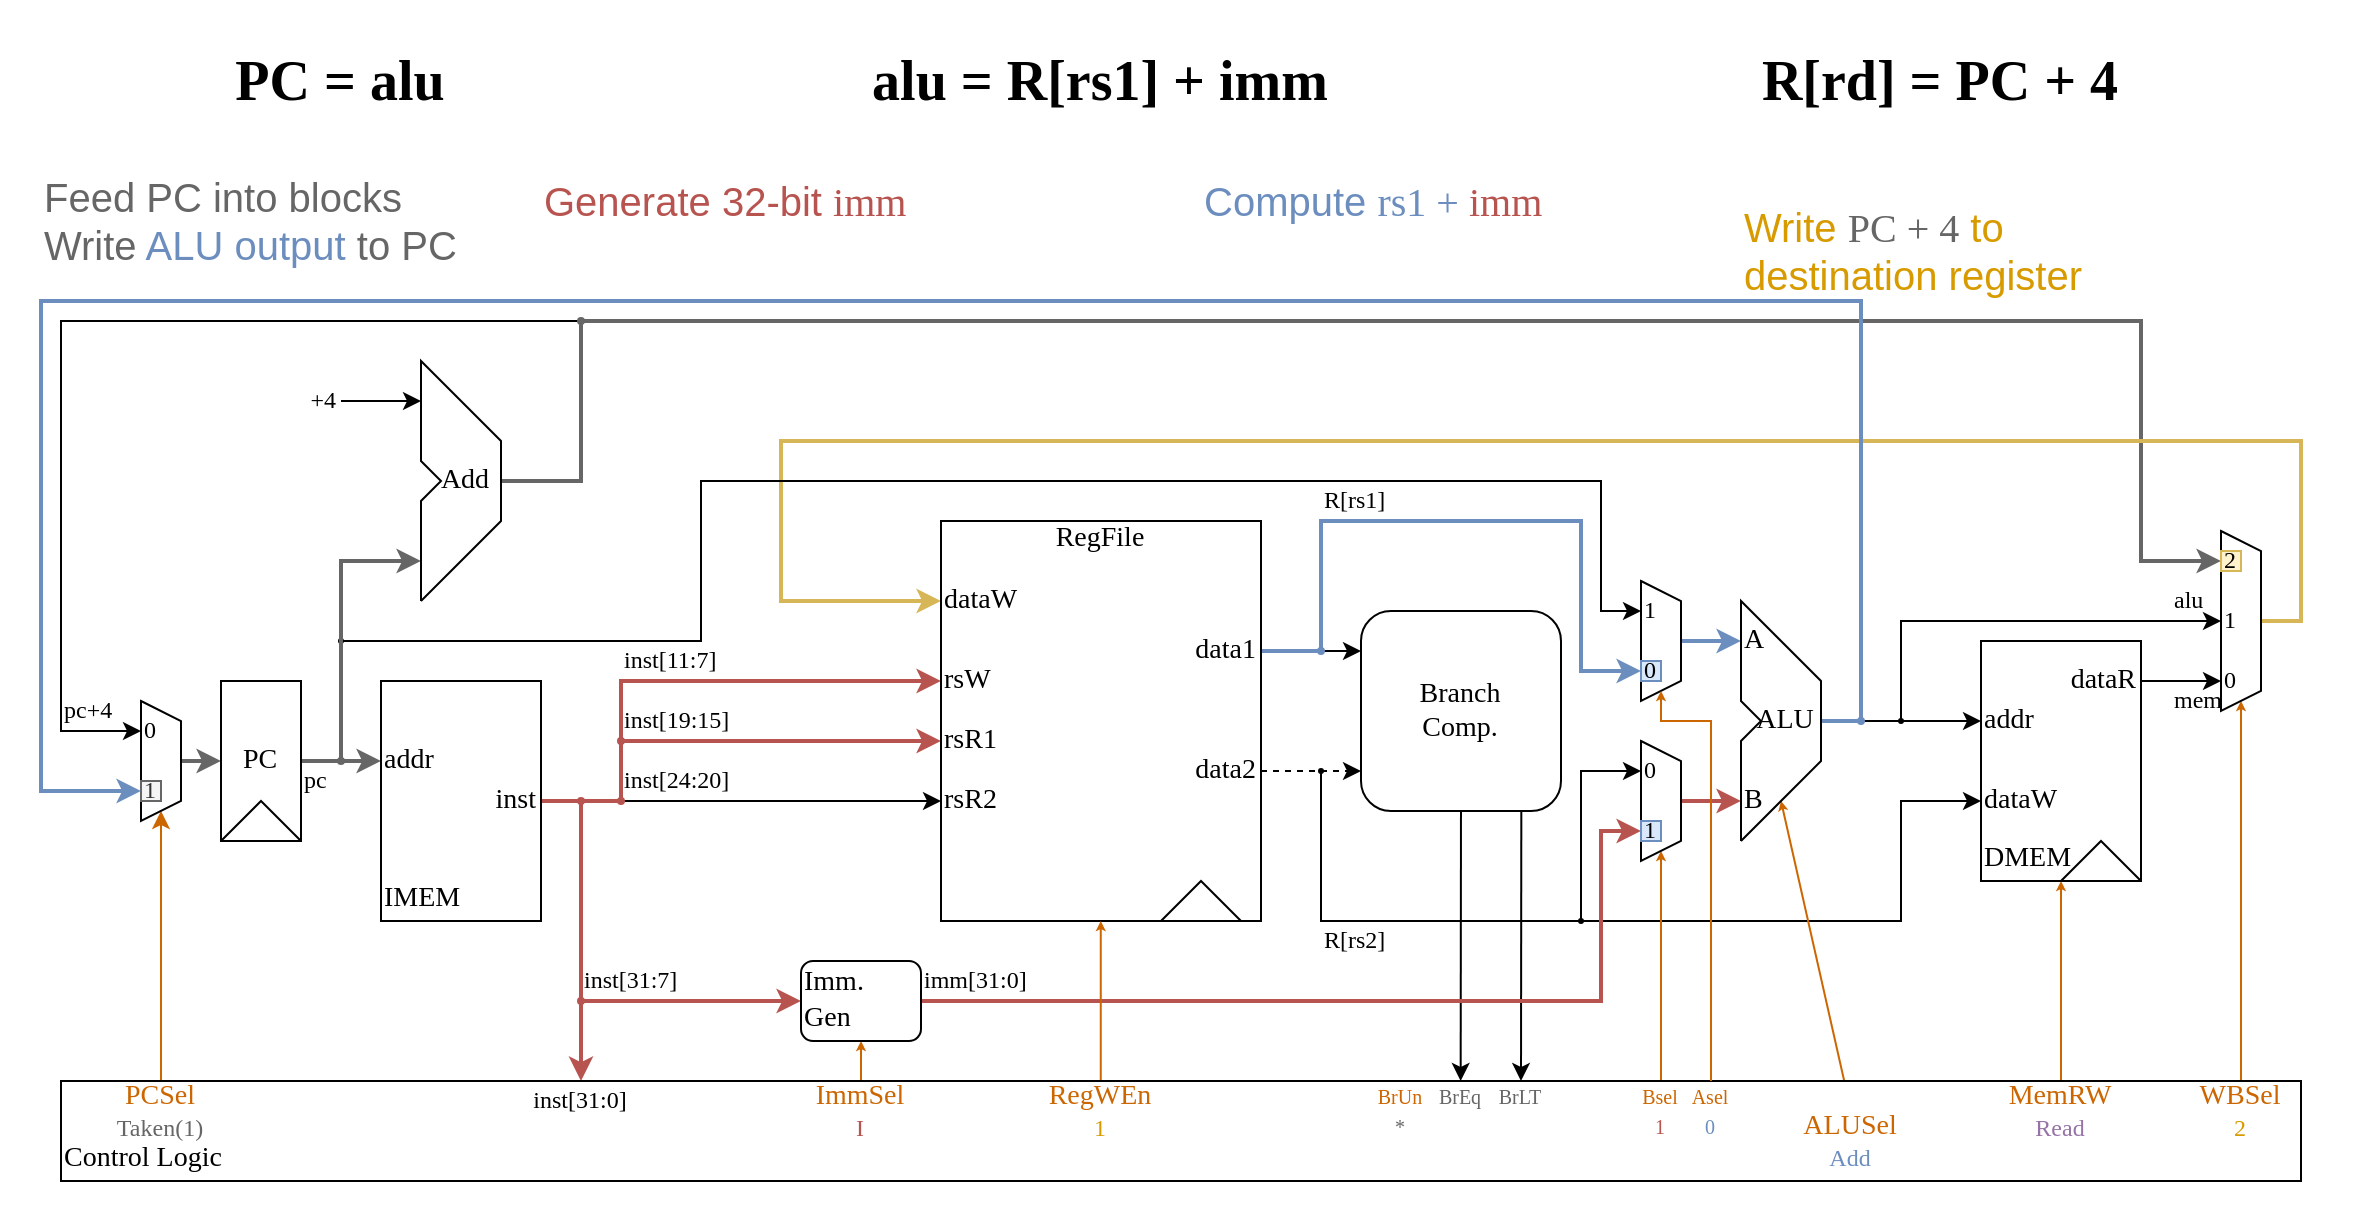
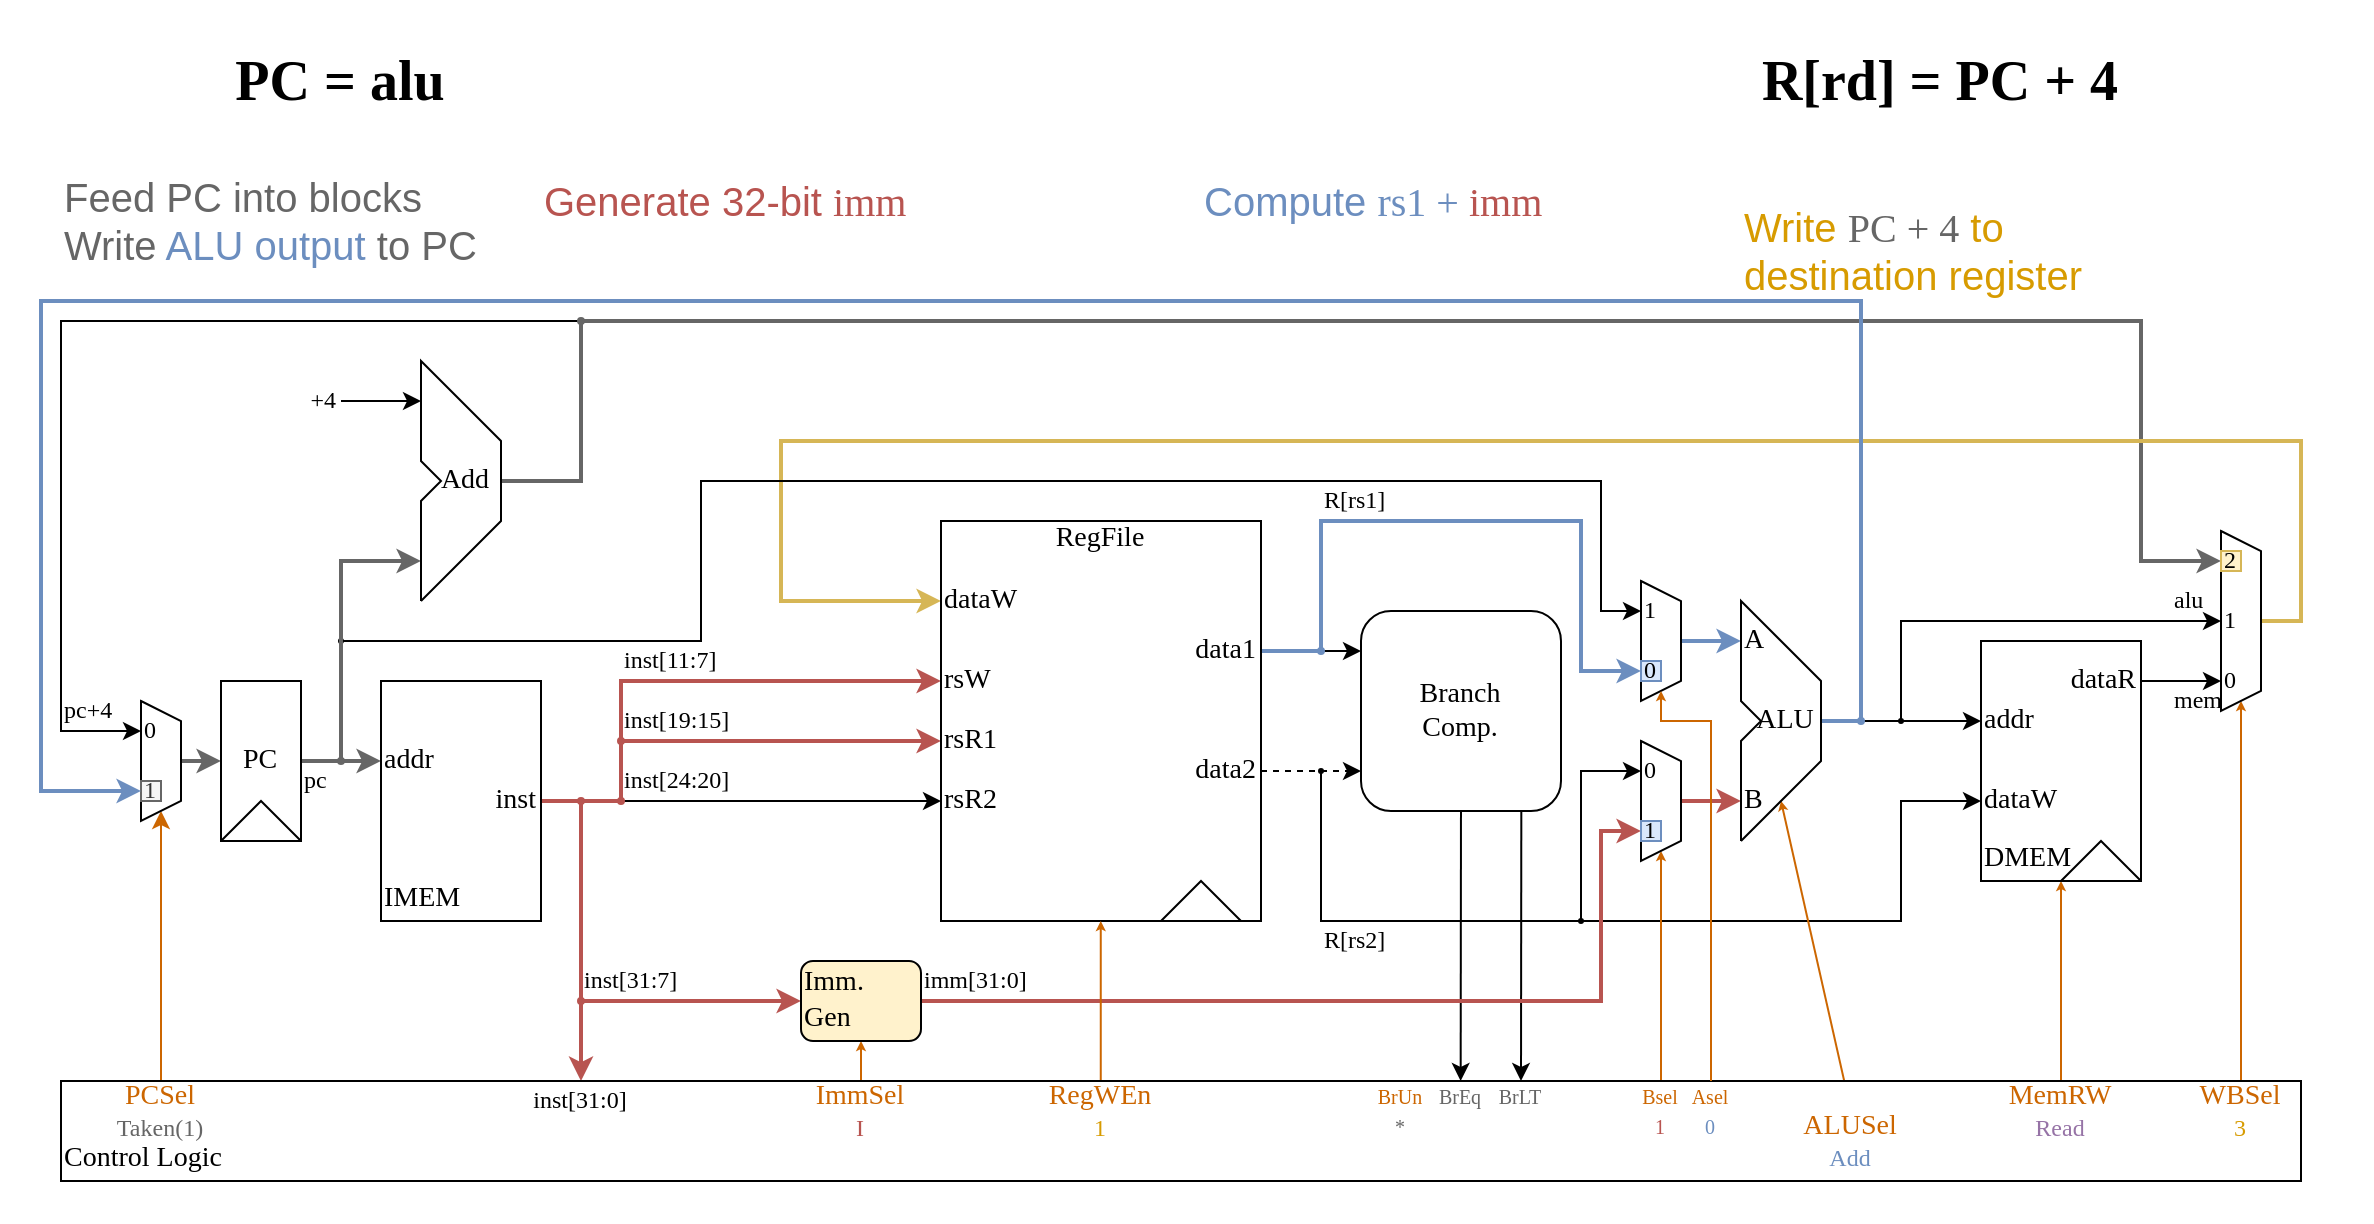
node "alu = R[rs1] + imm": removed
node "Feed PC into blocks Write ALU output to PC": moved (281, 221) -> (301, 221)
node "Imm. Gen": fillcolor #ffffff -> #fff2cc
node "WBSel 2": label "WBSel 2" -> "WBSel 3"
